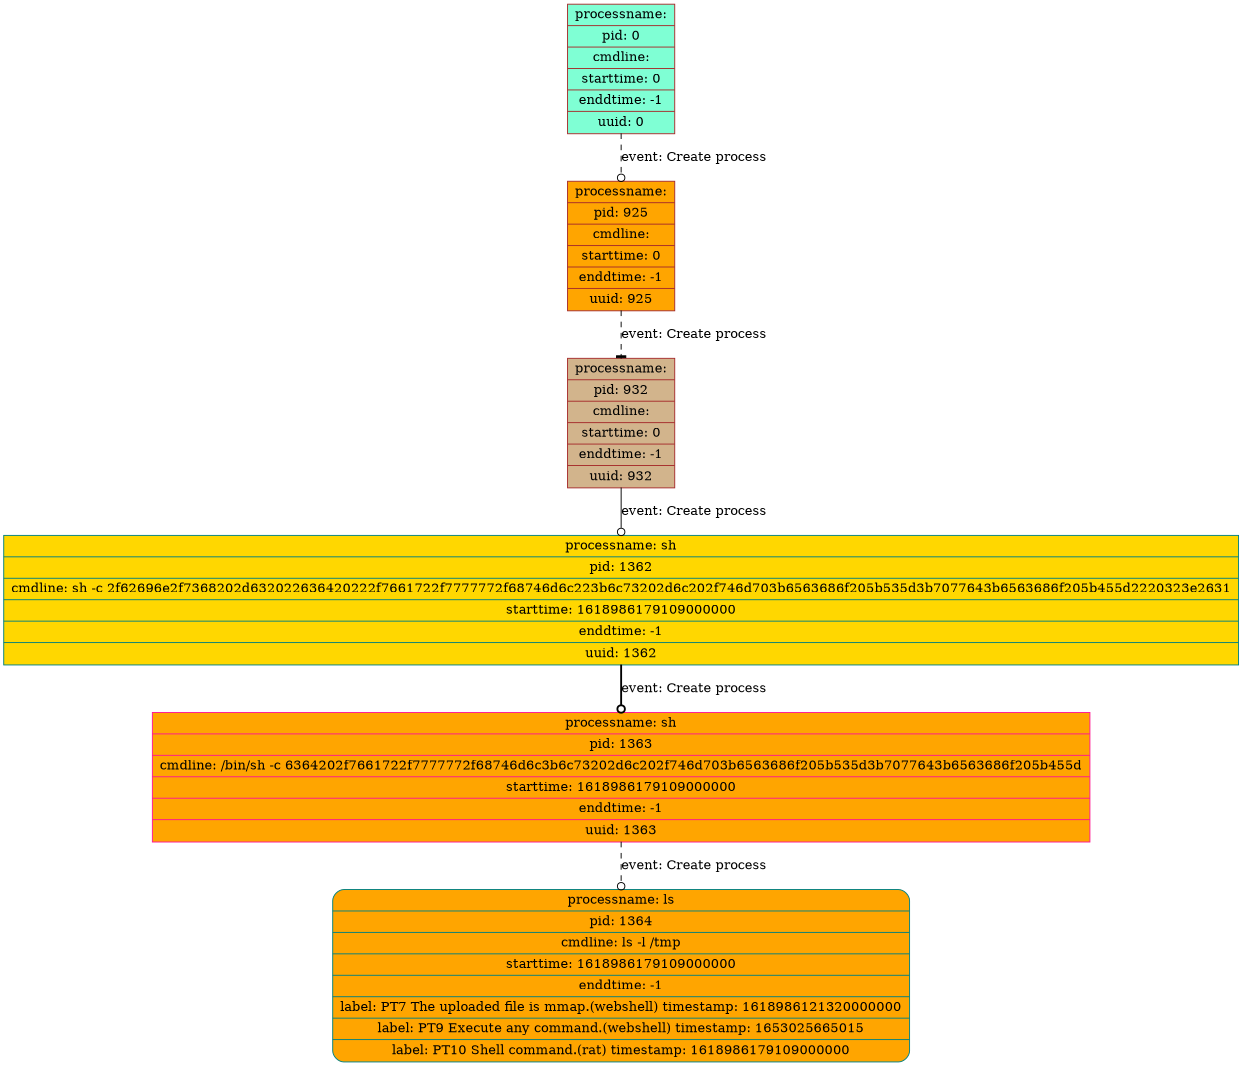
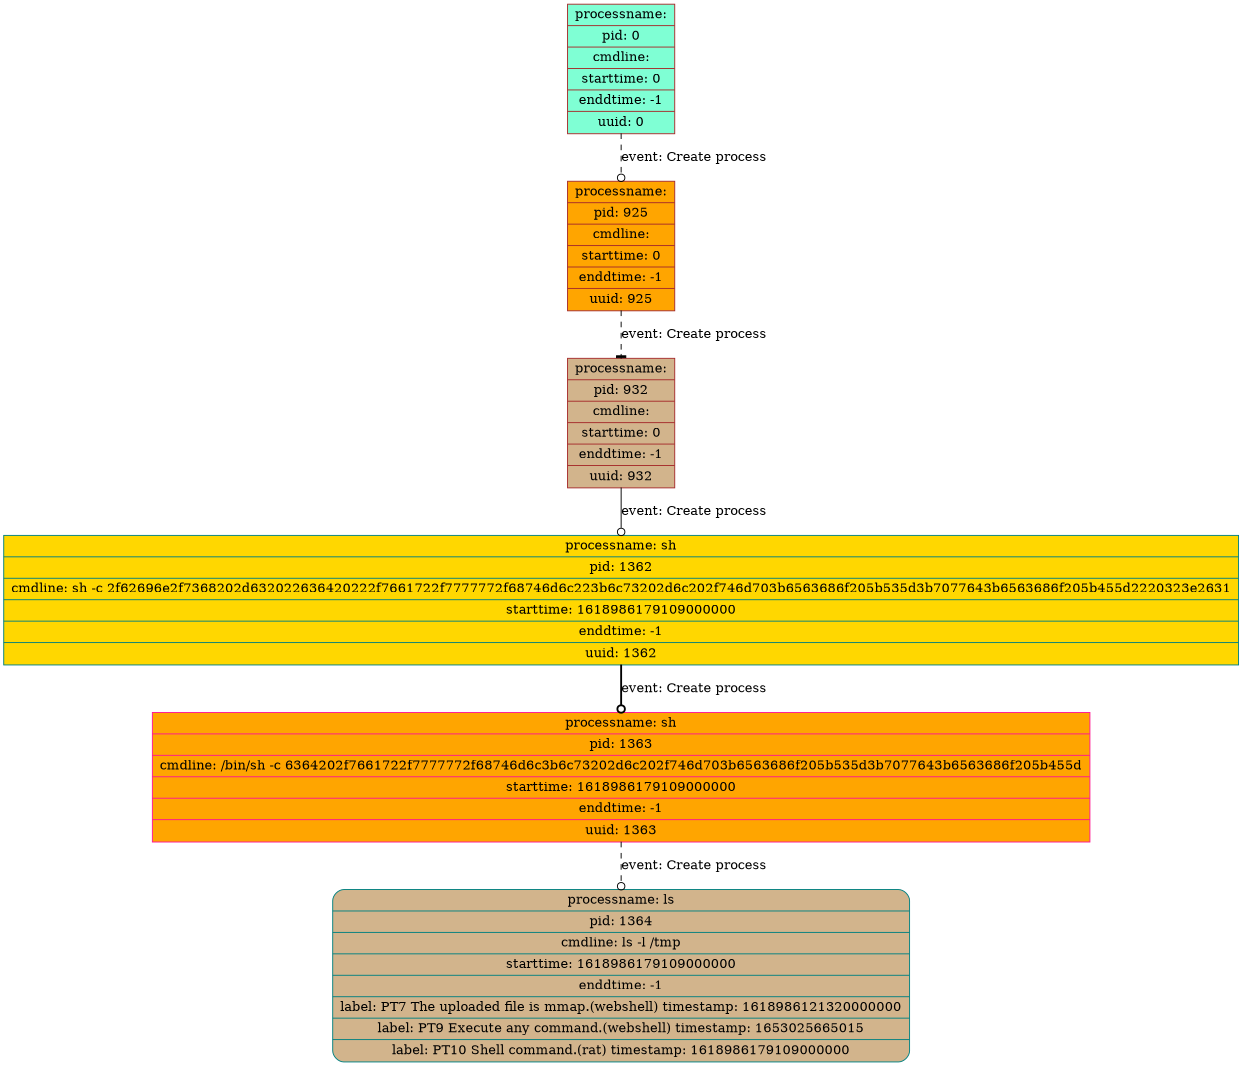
node "processname: ls": fillcolor orange -> tan
